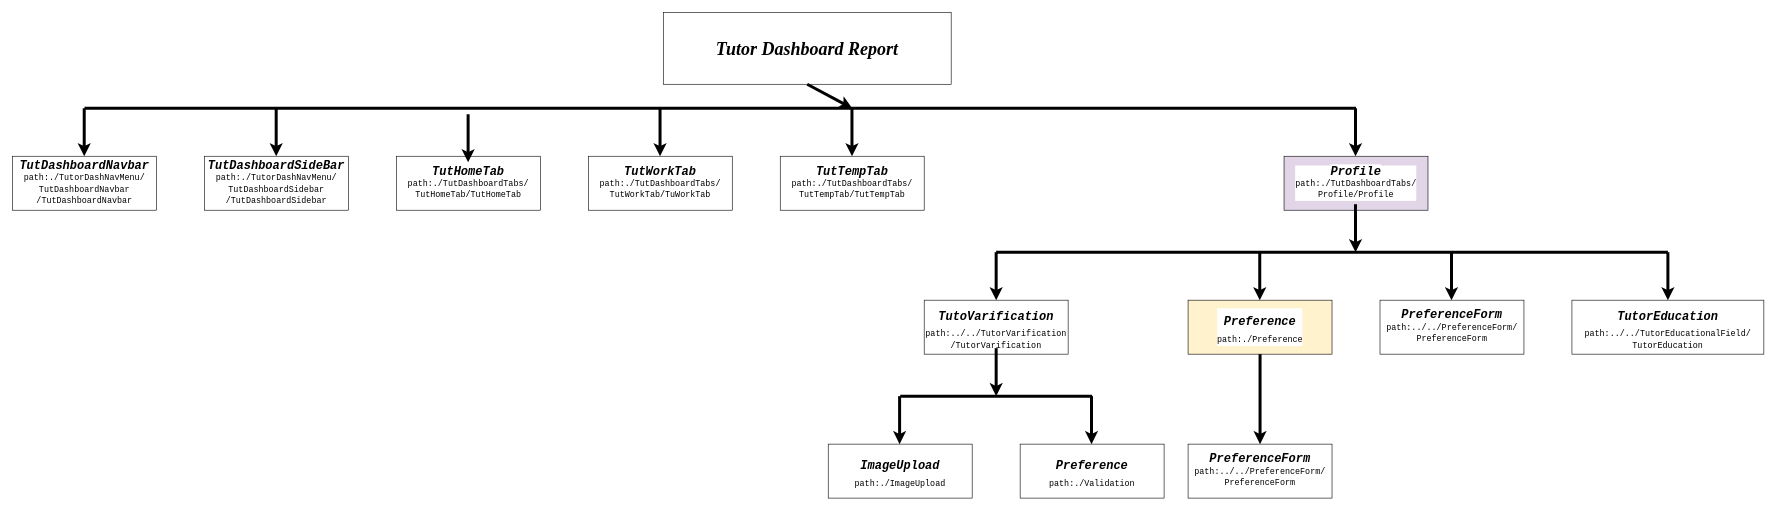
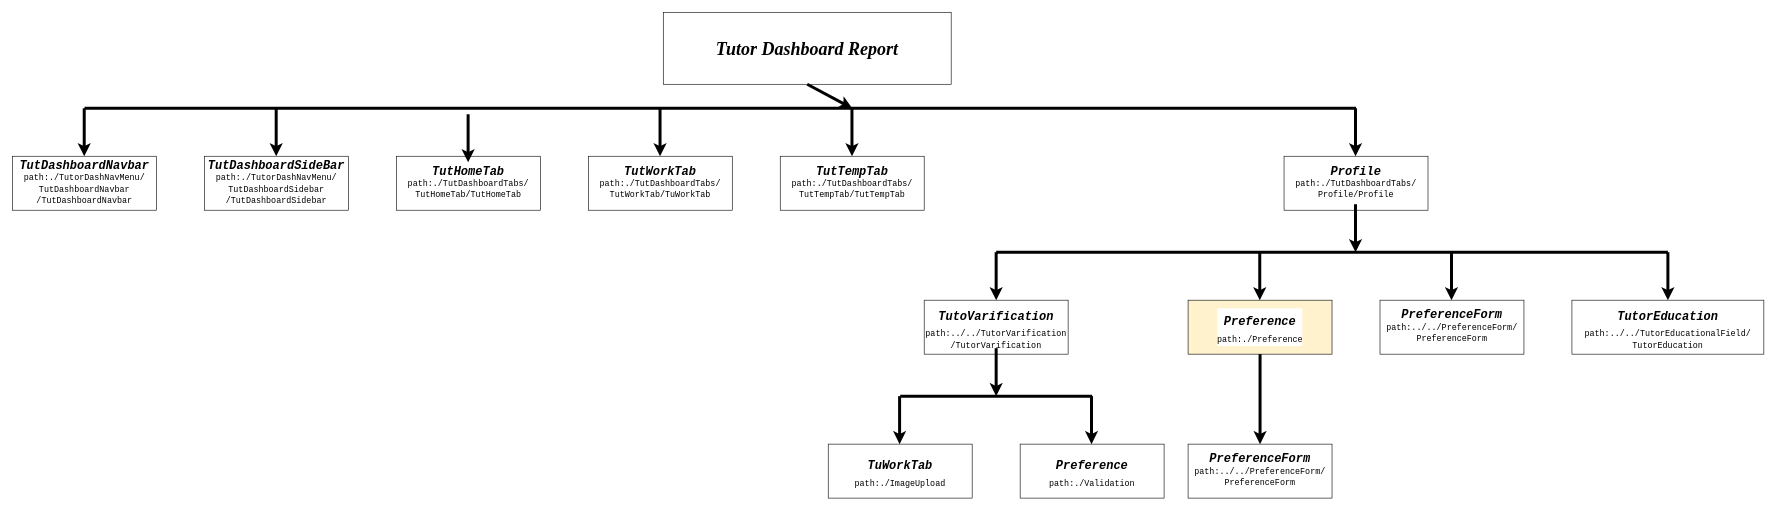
node "Profile path:./TutDashboardTabs/ Profile/Profile": fillcolor #e1d5e7 -> #ffffff
node "ImageUpload path:./ImageUpload": label "ImageUpload path:./ImageUpload" -> "TuWorkTab path:./ImageUpload"
